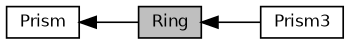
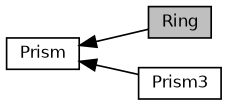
edge "Prism3" -> "Ring": now "Prism3" -> "Prism"
